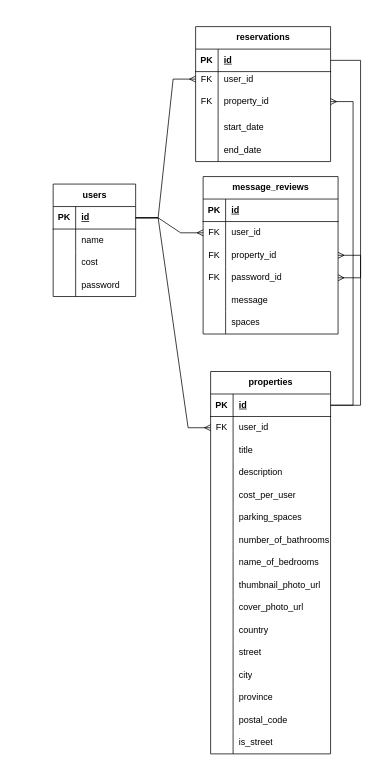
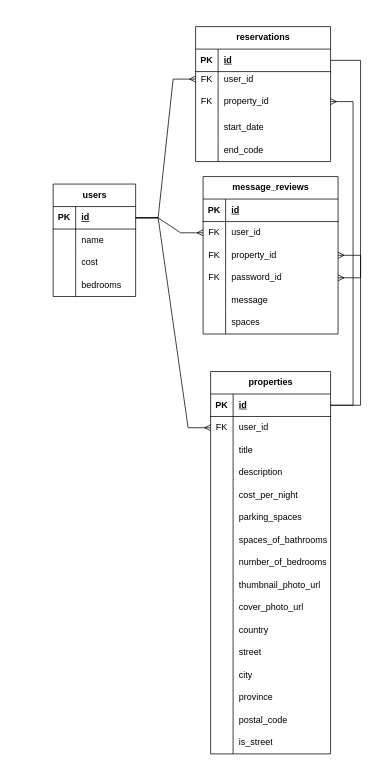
node "end_date": label "end_date" -> "end_code"
node "password": label "password" -> "bedrooms"
node "cost_per_user": label "cost_per_user" -> "cost_per_night"
node "number_of_bathrooms": label "number_of_bathrooms" -> "spaces_of_bathrooms"
node "name_of_bedrooms": label "name_of_bedrooms" -> "number_of_bedrooms"
